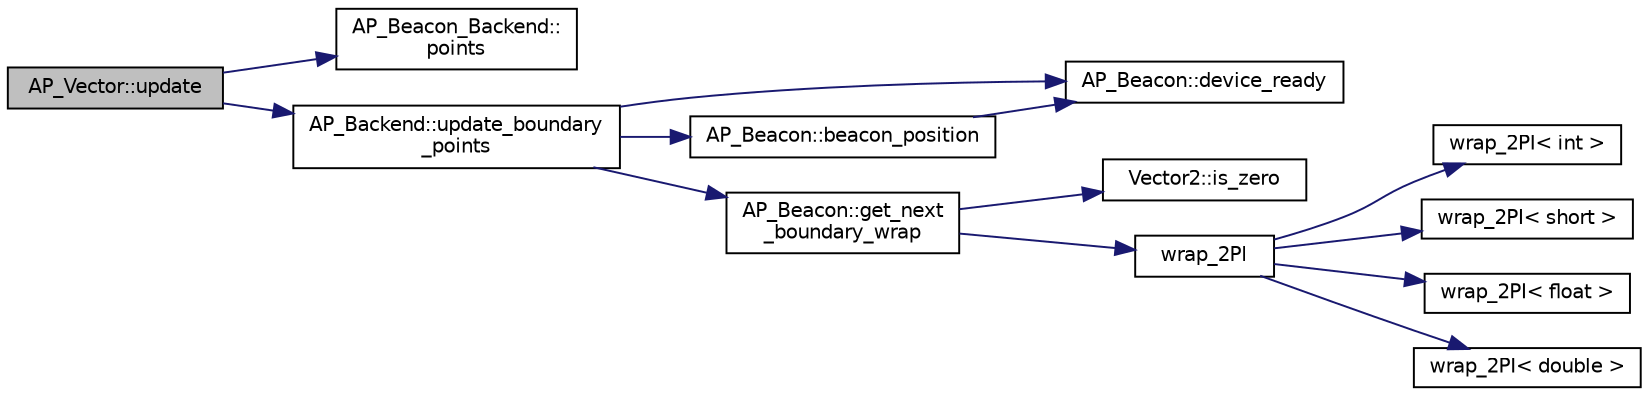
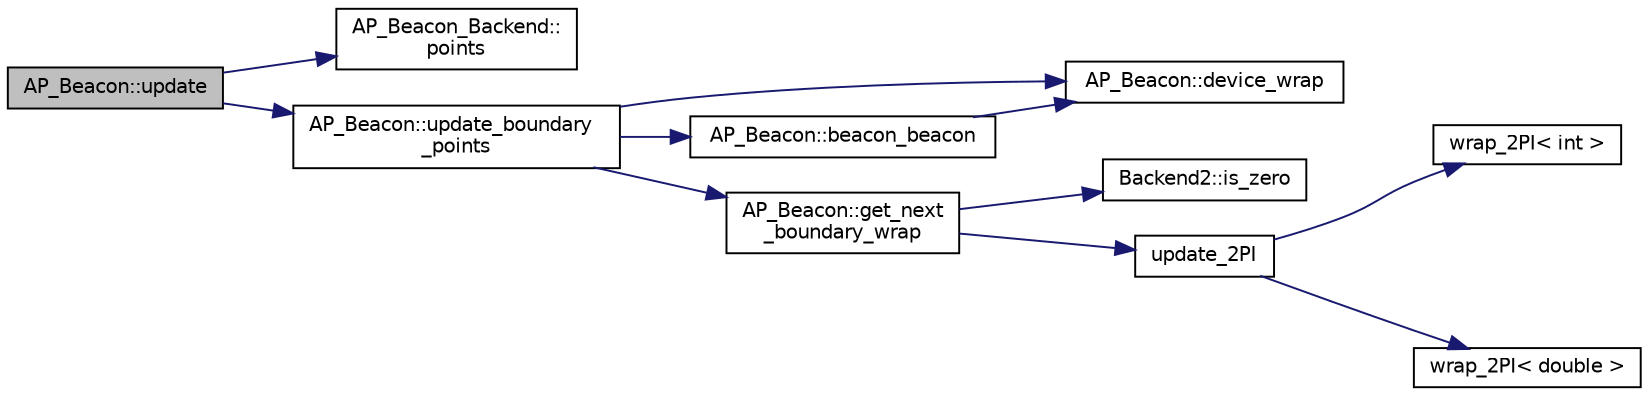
node "AP_Beacon::device_ready": label "AP_Beacon::device_ready" -> "AP_Beacon::device_wrap"
node "AP_Vector::update": label "AP_Vector::update" -> "AP_Beacon::update"
node "AP_Backend::update_boundary _points": label "AP_Backend::update_boundary _points" -> "AP_Beacon::update_boundary _points"
node "AP_Beacon::beacon_position": label "AP_Beacon::beacon_position" -> "AP_Beacon::beacon_beacon"
node "Vector2::is_zero": label "Vector2::is_zero" -> "Backend2::is_zero"
node "wrap_2PI< short >": removed
node "wrap_2PI": label "wrap_2PI" -> "update_2PI"
node "wrap_2PI< float >": removed
